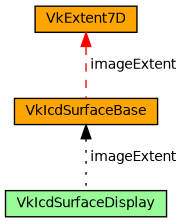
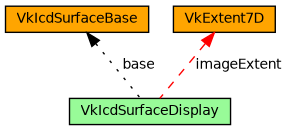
edge "VkIcdSurfaceBase" -> "VkExtent7D": now "VkIcdSurfaceDisplay" -> "VkExtent7D"
edge "VkIcdSurfaceDisplay" -> "VkIcdSurfaceBase": label " imageExtent" -> " base"
